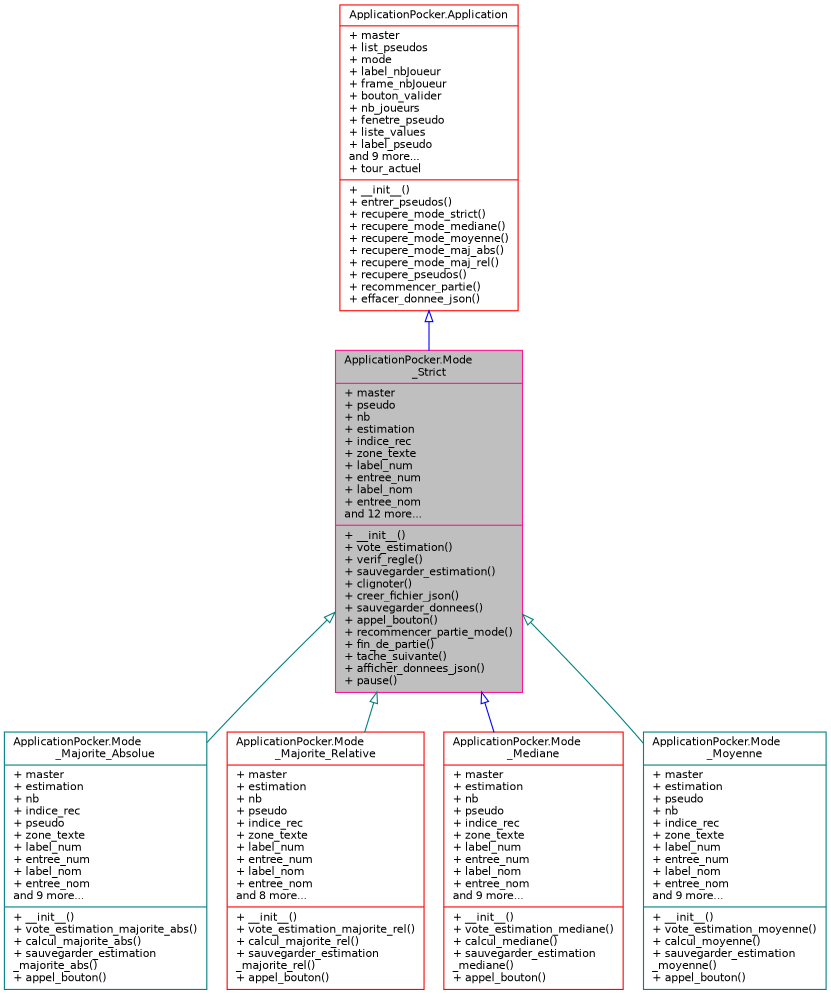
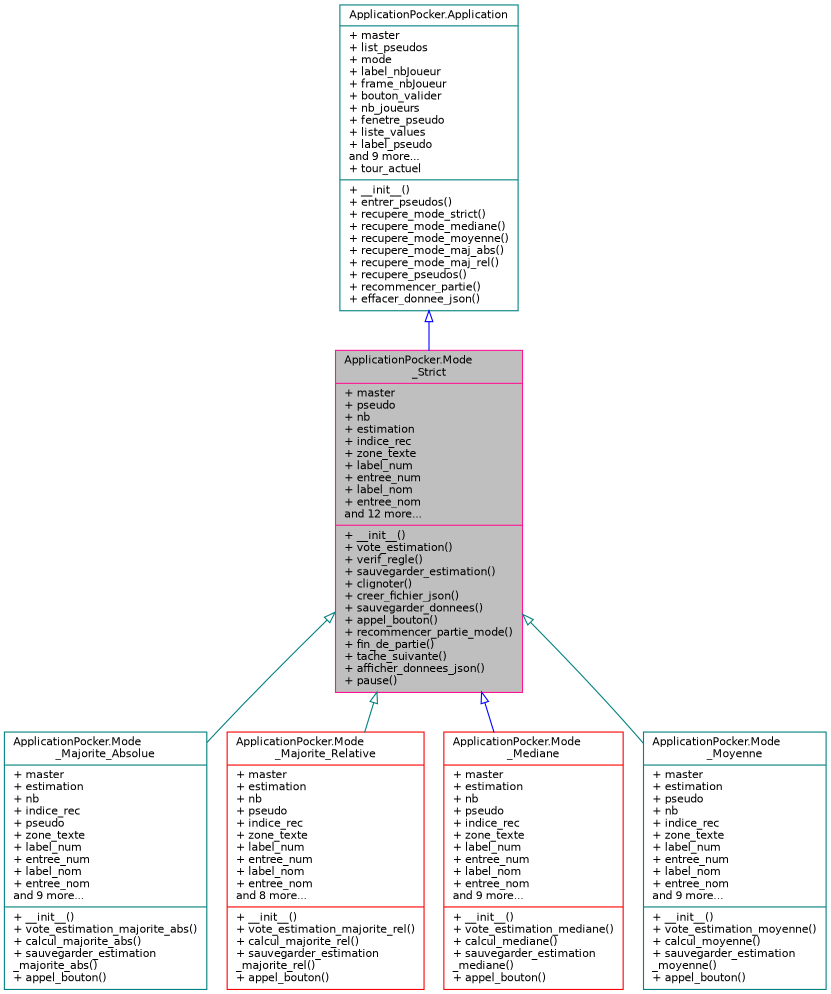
node "ApplicationPocker.Application": color red -> teal
